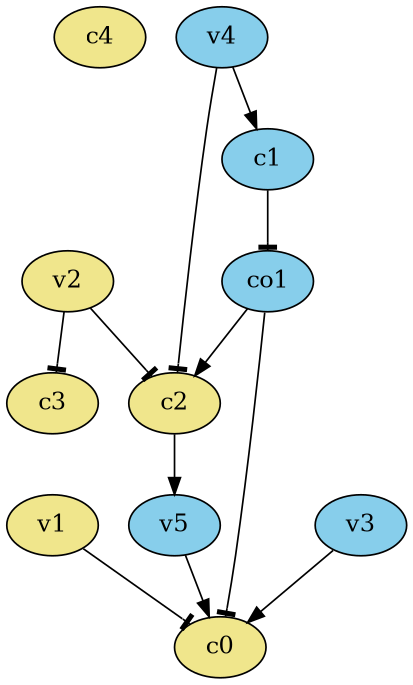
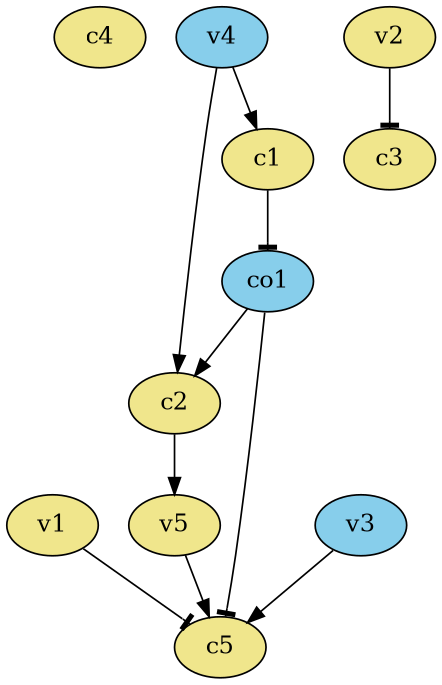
node "c1": fillcolor skyblue -> khaki
edge "v4" -> "c2": arrowhead tee -> normal
edge "v2" -> "c2": removed
node "v5": fillcolor skyblue -> khaki
node "c0": label "c0" -> "c5"
